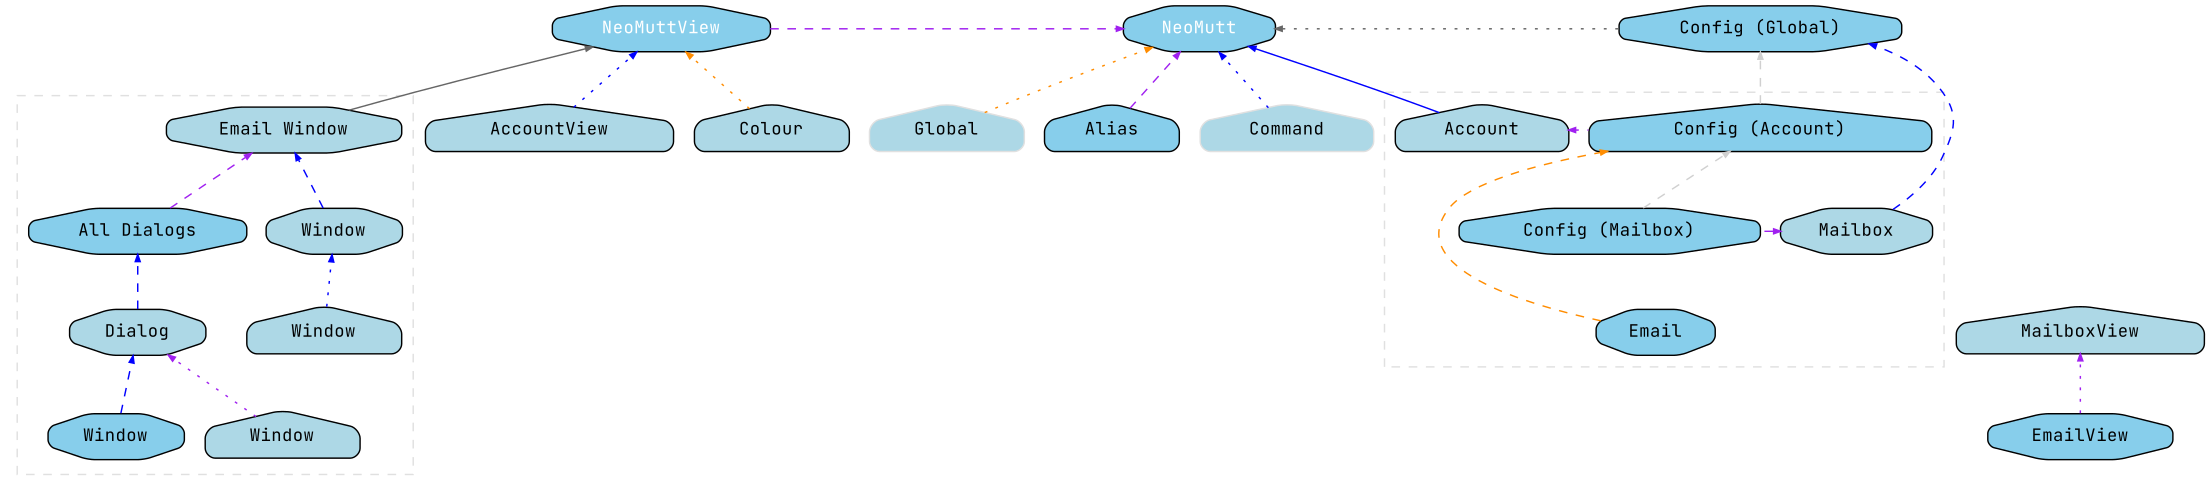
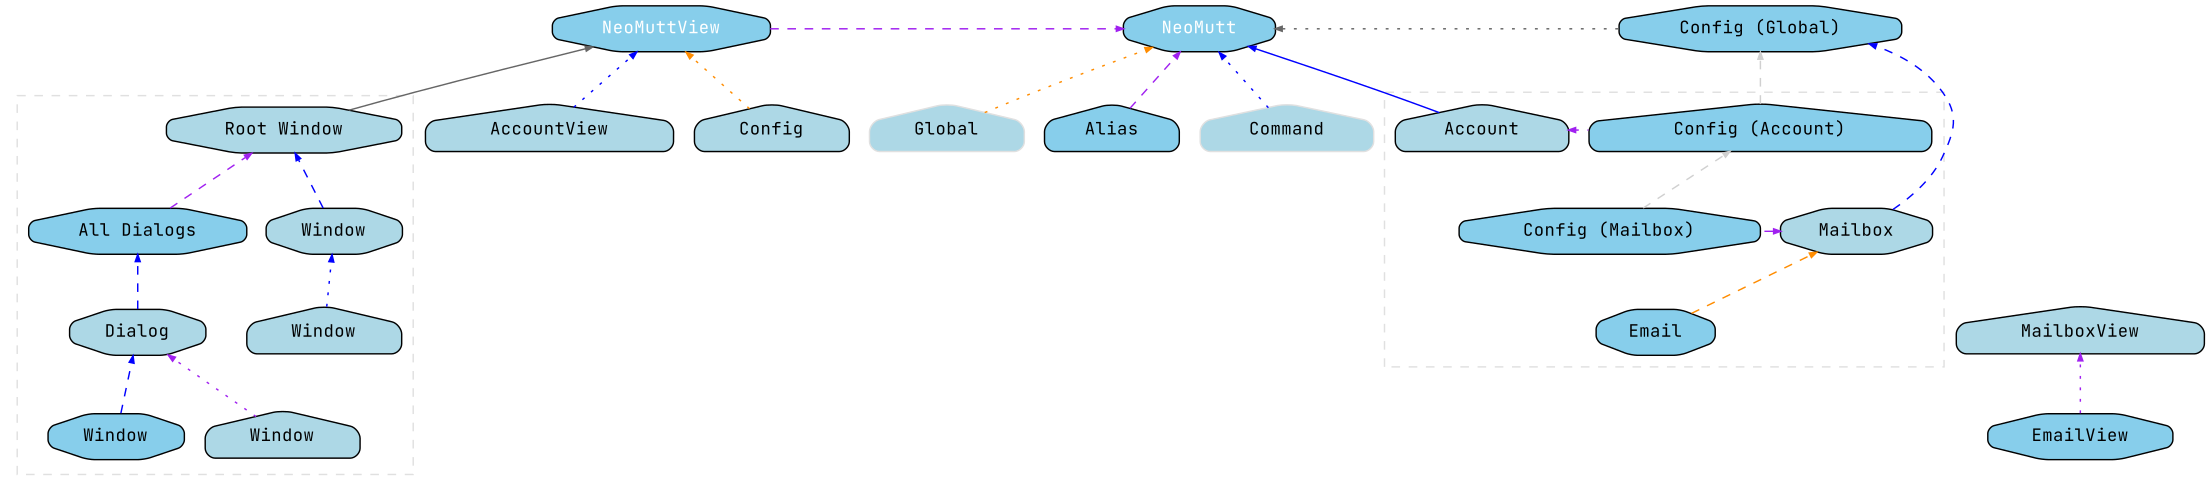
node "Email Window": label "Email Window" -> "Root Window"
node "Colour": label "Colour" -> "Config"
edge "Email" -> "Config (Account)": now "Email" -> "Mailbox"
